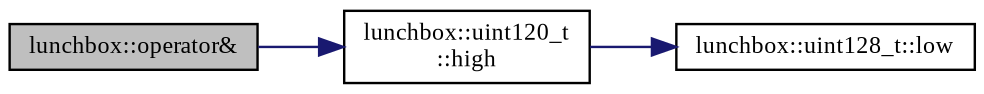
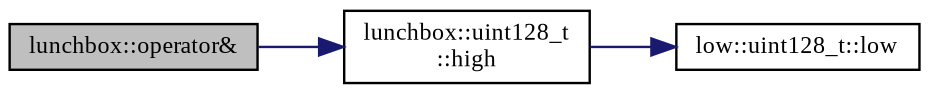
node "lunchbox::uint120_t ::high": label "lunchbox::uint120_t ::high" -> "lunchbox::uint128_t ::high"
node "lunchbox::uint128_t::low": label "lunchbox::uint128_t::low" -> "low::uint128_t::low"
